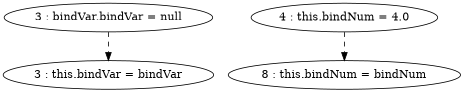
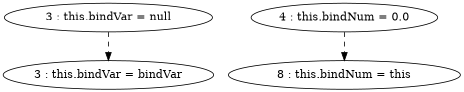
node "3 : bindVar.bindVar = null": label "3 : bindVar.bindVar = null" -> "3 : this.bindVar = null"
node "4 : this.bindNum = 4.0": label "4 : this.bindNum = 4.0" -> "4 : this.bindNum = 0.0"
node "8 : this.bindNum = bindNum": label "8 : this.bindNum = bindNum" -> "8 : this.bindNum = this"
